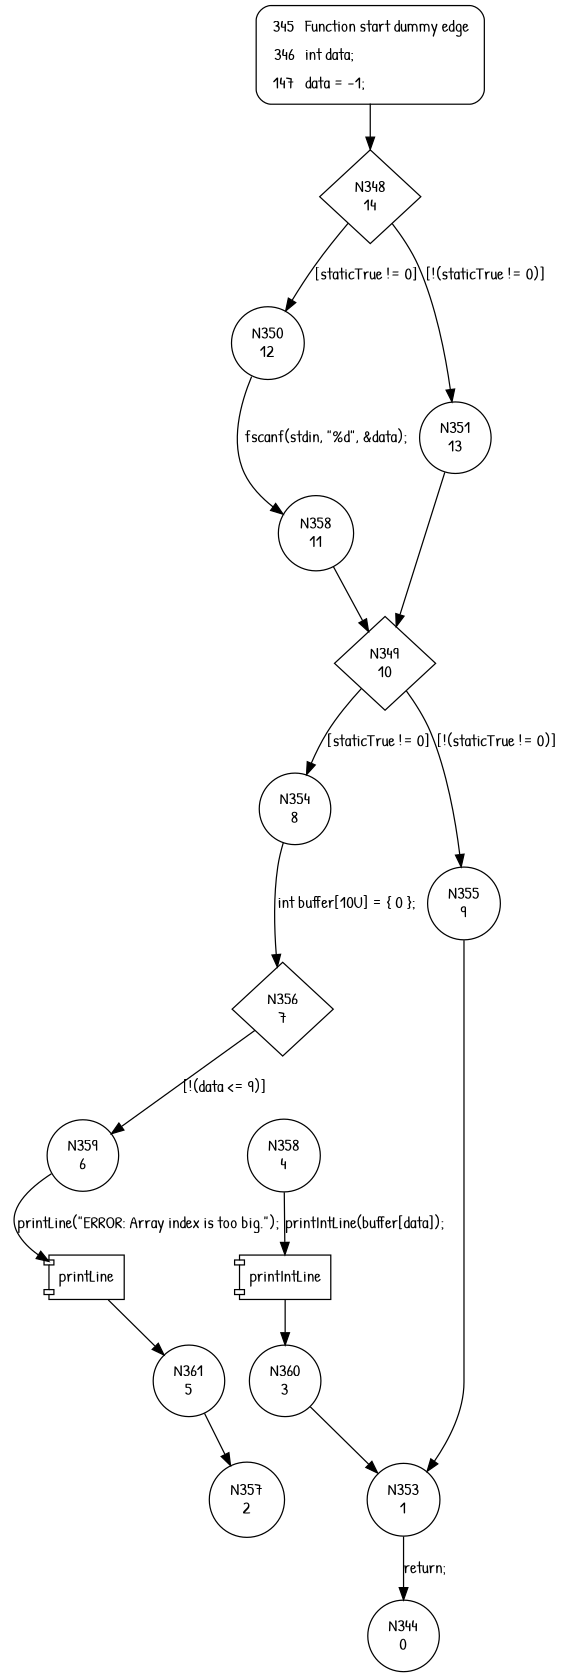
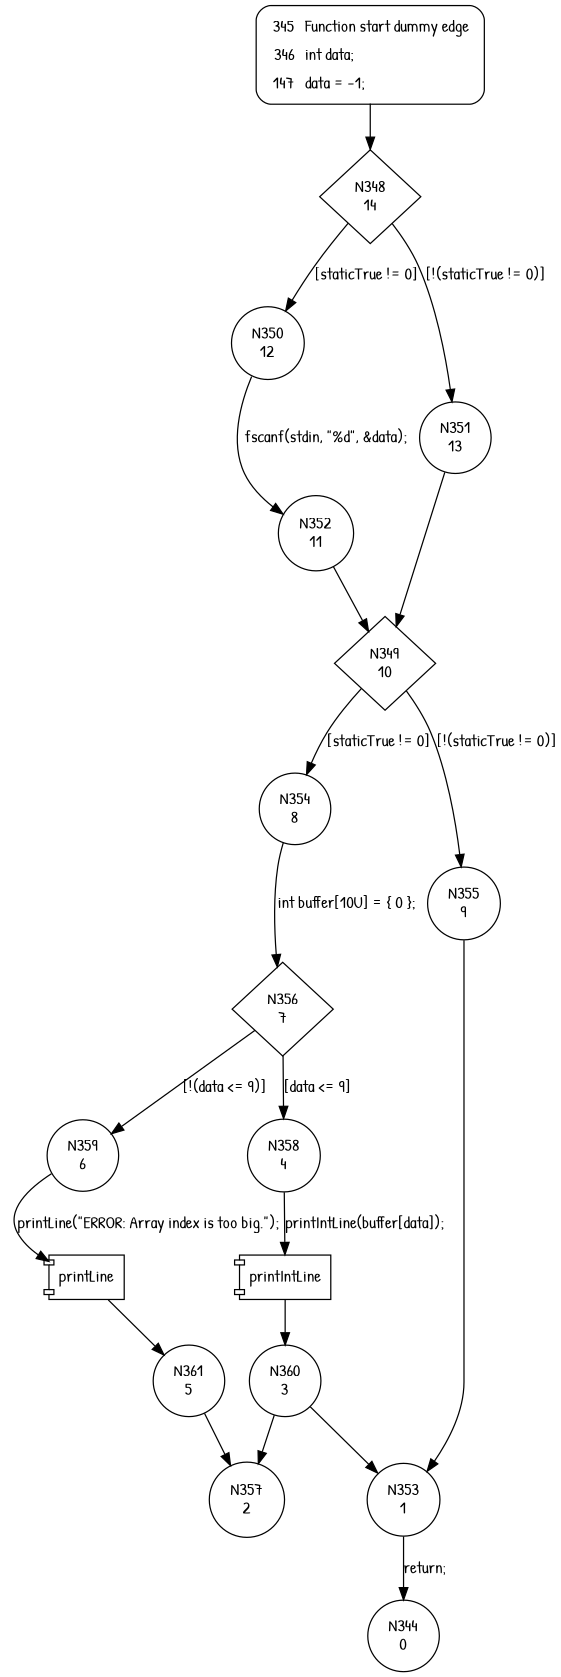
node "N358 11": label "N358 11" -> "N352 11"
edge "N356 7" -> "N358 4": added, label "[data <= 9]"
edge "N360 3" -> "N357 2": added
